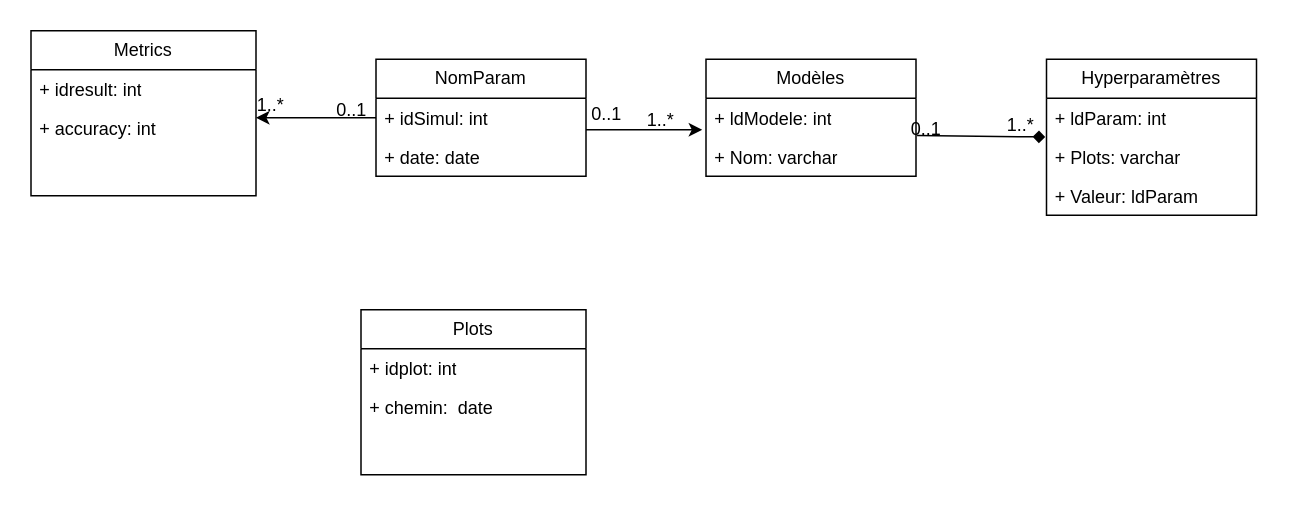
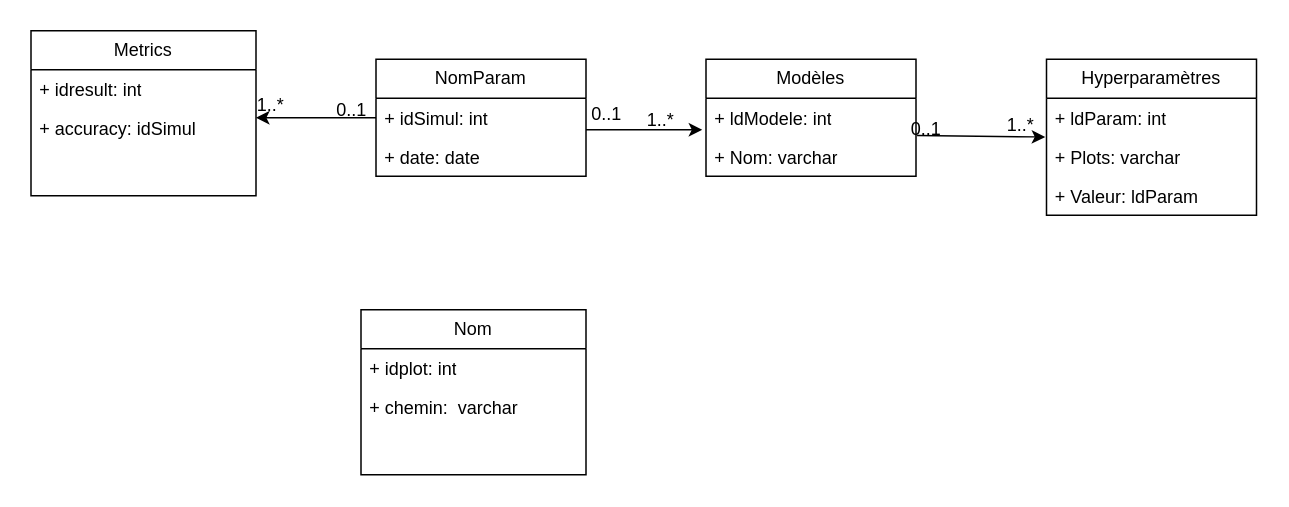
node "+ accuracy: int": label "+ accuracy: int" -> "+ accuracy: idSimul"
edge "+ ldModele: int" -> "+ ldParam: int": arrowhead diamond -> classic
node "Plots": label "Plots" -> "Nom"
node "+ chemin: date": label "+ chemin: date" -> "+ chemin: varchar"
